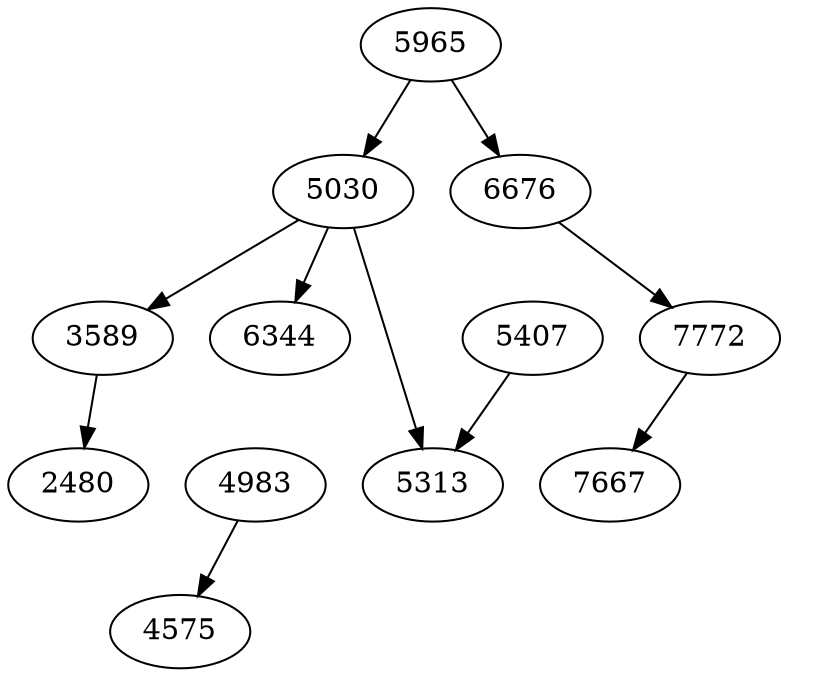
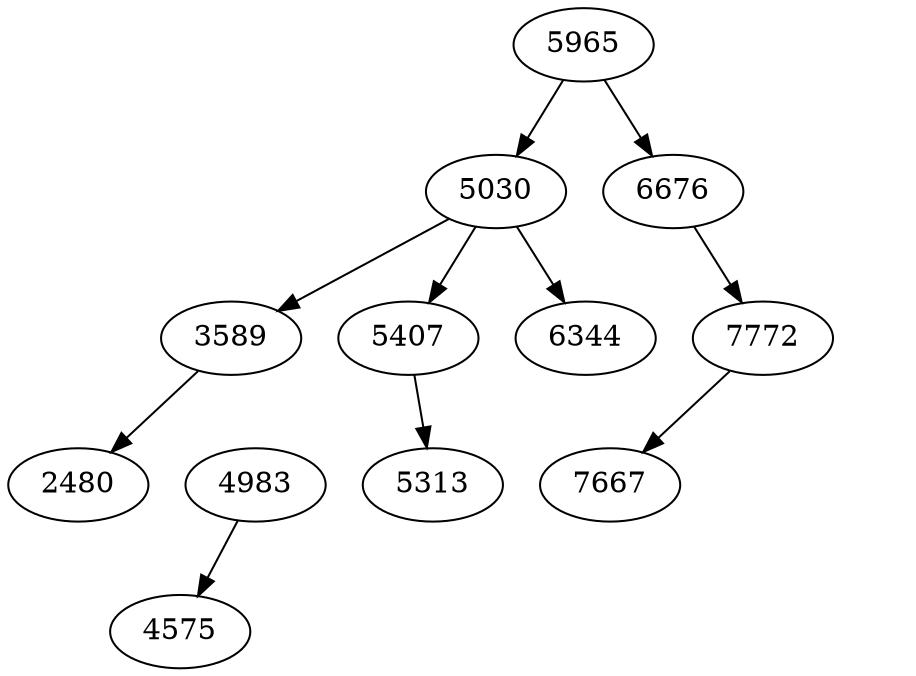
edge "5030" -> "5313": now "5030" -> "5407"
